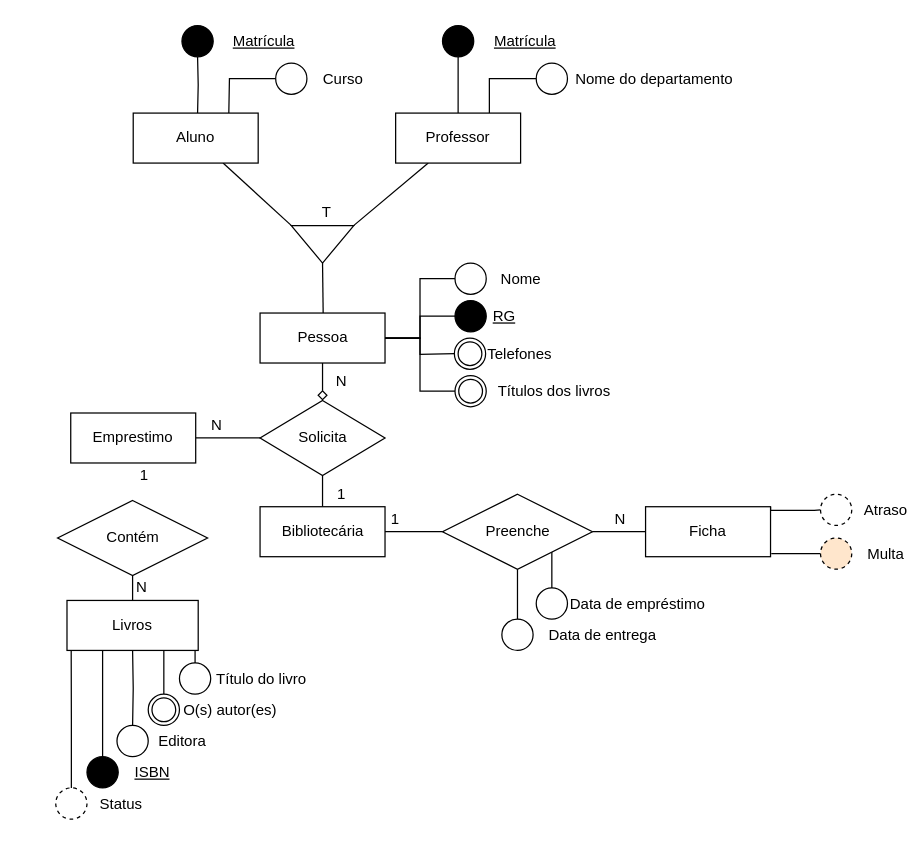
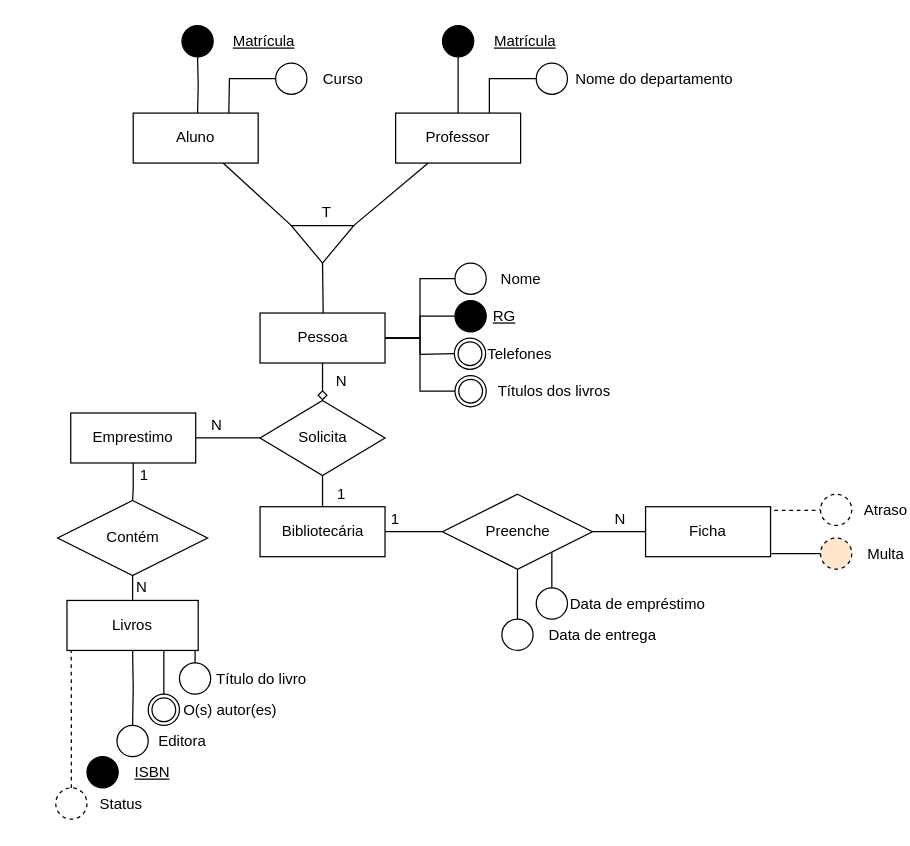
edge "Emprestimo" -- "Contém": added
edge "Atraso" -- "Ficha": style solid -> dashed
edge "Livros" -- "ISBN": removed
edge "Livros" -- "Status": style solid -> dashed
